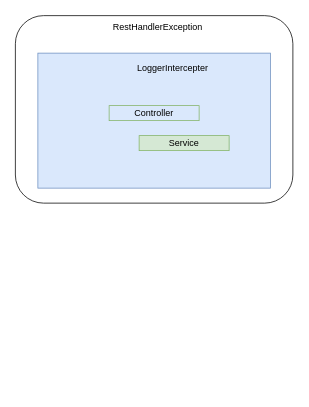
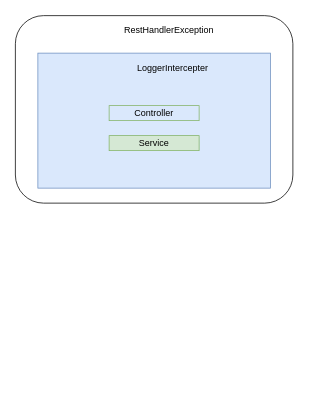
node "RestHandlerException": moved (158, 27) -> (169, 30)
node "Service": moved (184, 143) -> (154, 143)
